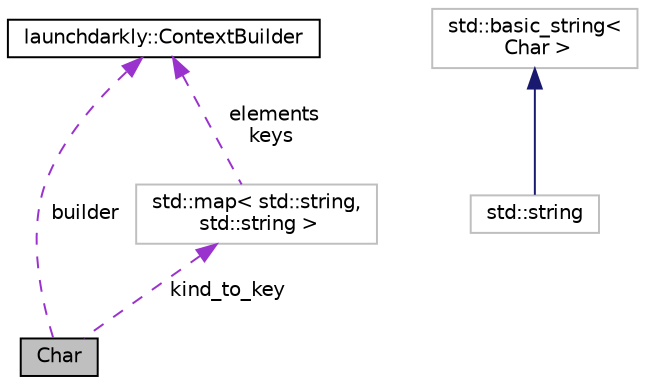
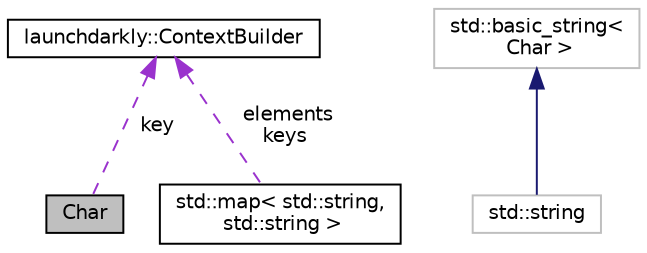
edge "Char" -> "launchdarkly::ContextBuilder": label " builder" -> " key"
node "std::map< std::string, std::string >": color grey75 -> black
edge "Char" -> "std::map< std::string, std::string >": removed, label "kind_to_key"
